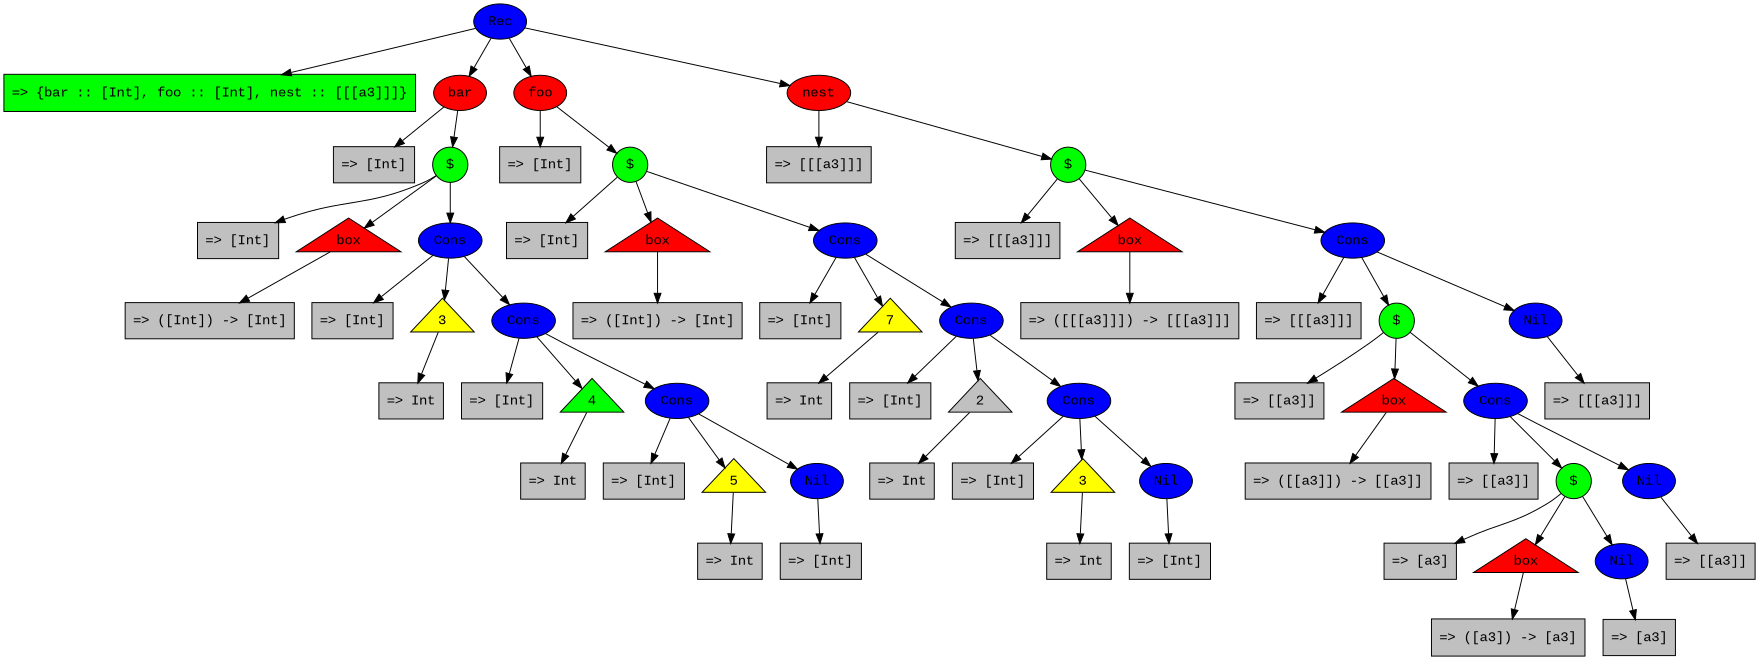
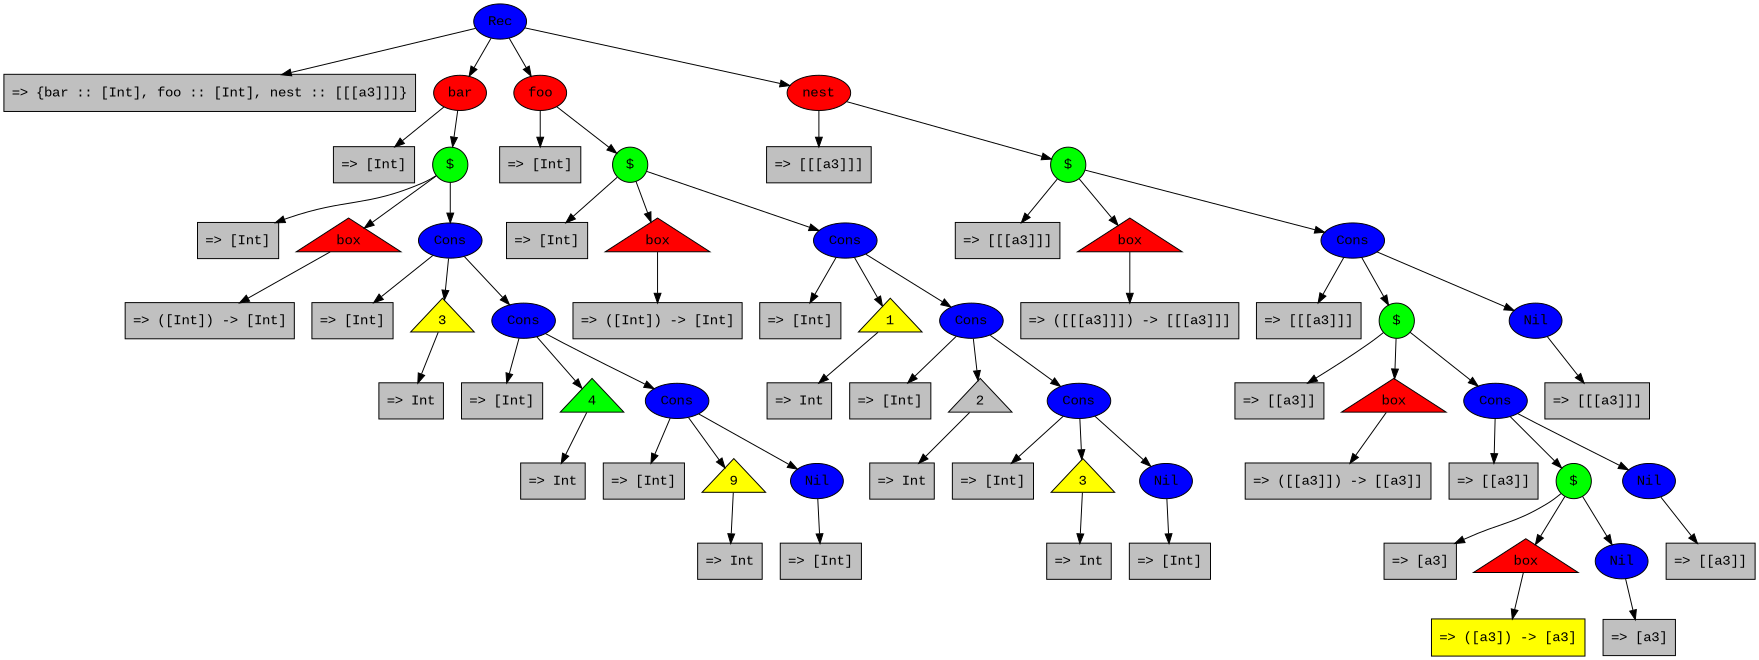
node "=> {bar :: [Int], foo :: [Int], nest :: [[[a3]]]}": fillcolor green -> gray
node "7": label "7" -> "1"
node "5": label "5" -> "9"
node "=> ([a3]) -> [a3]": fillcolor gray -> yellow
